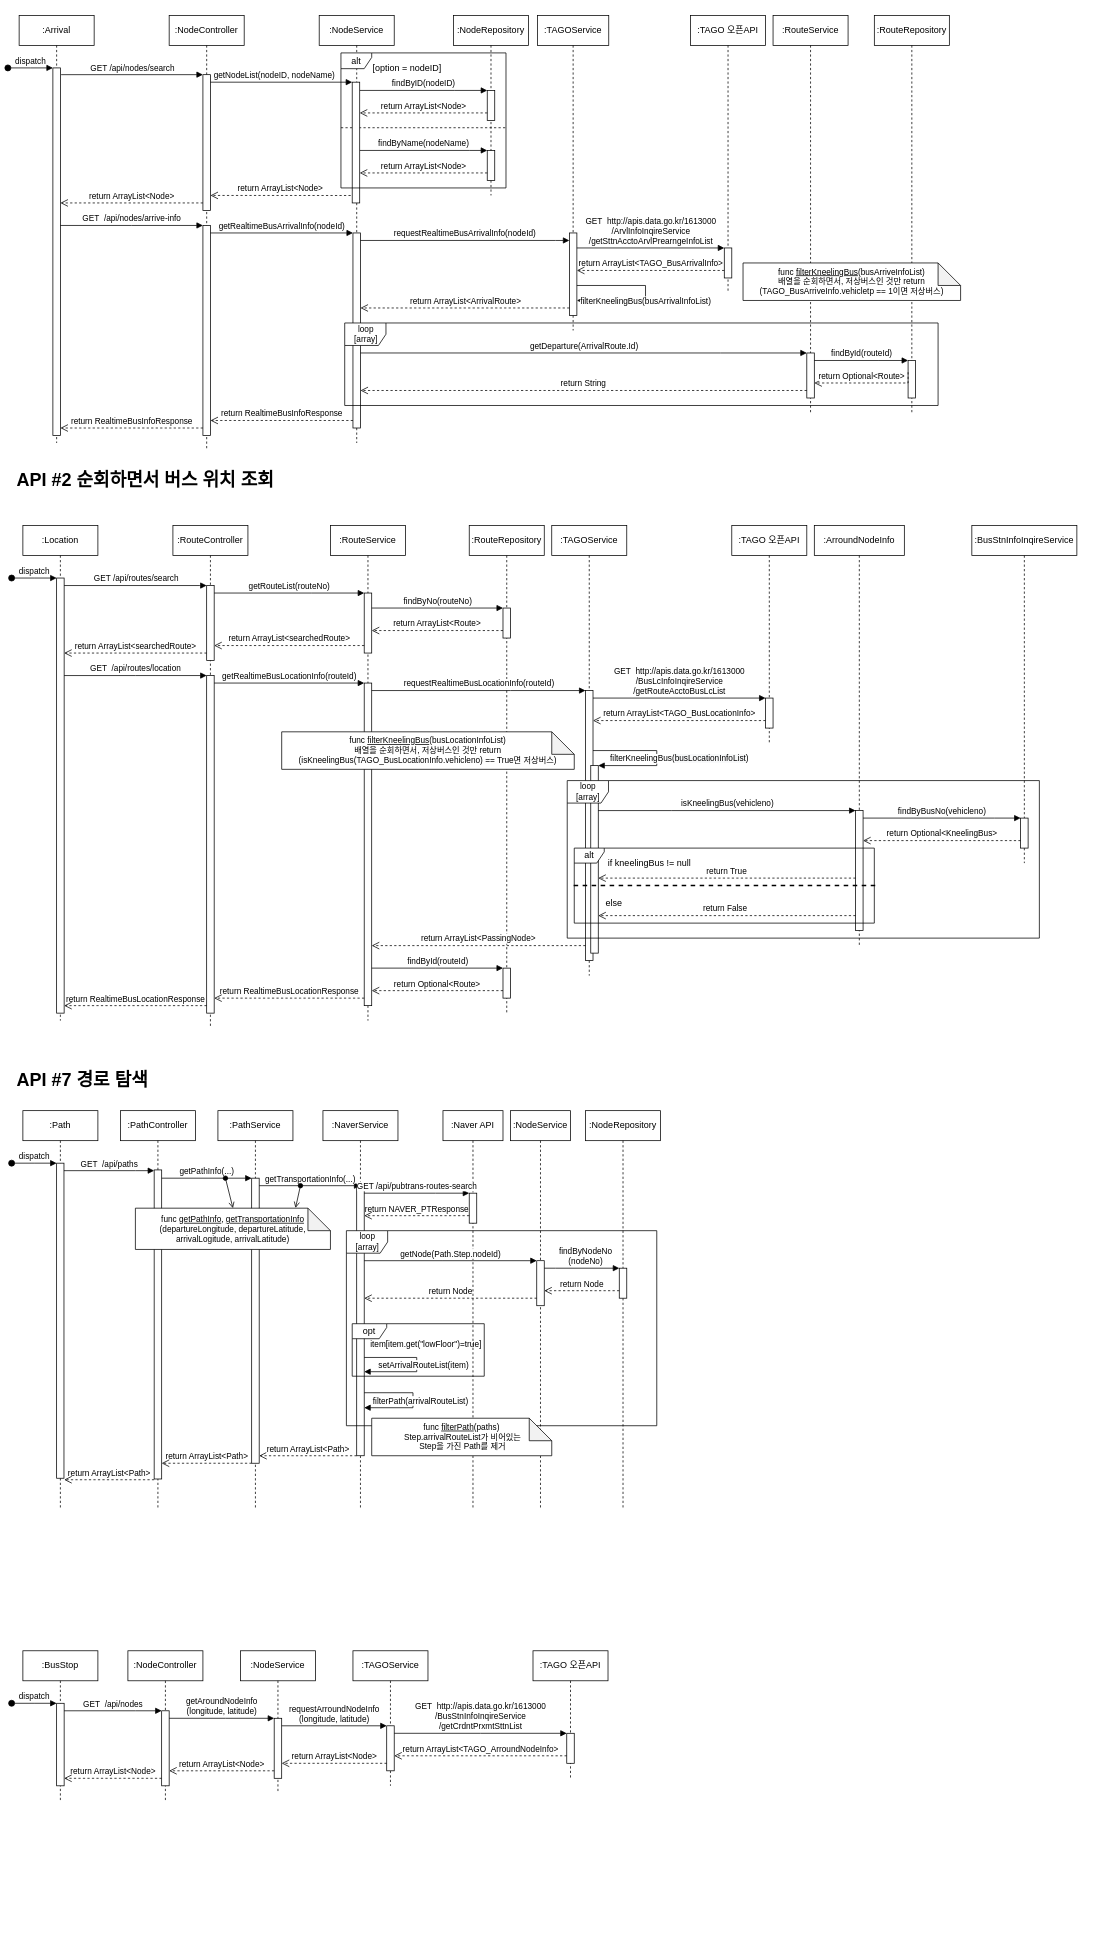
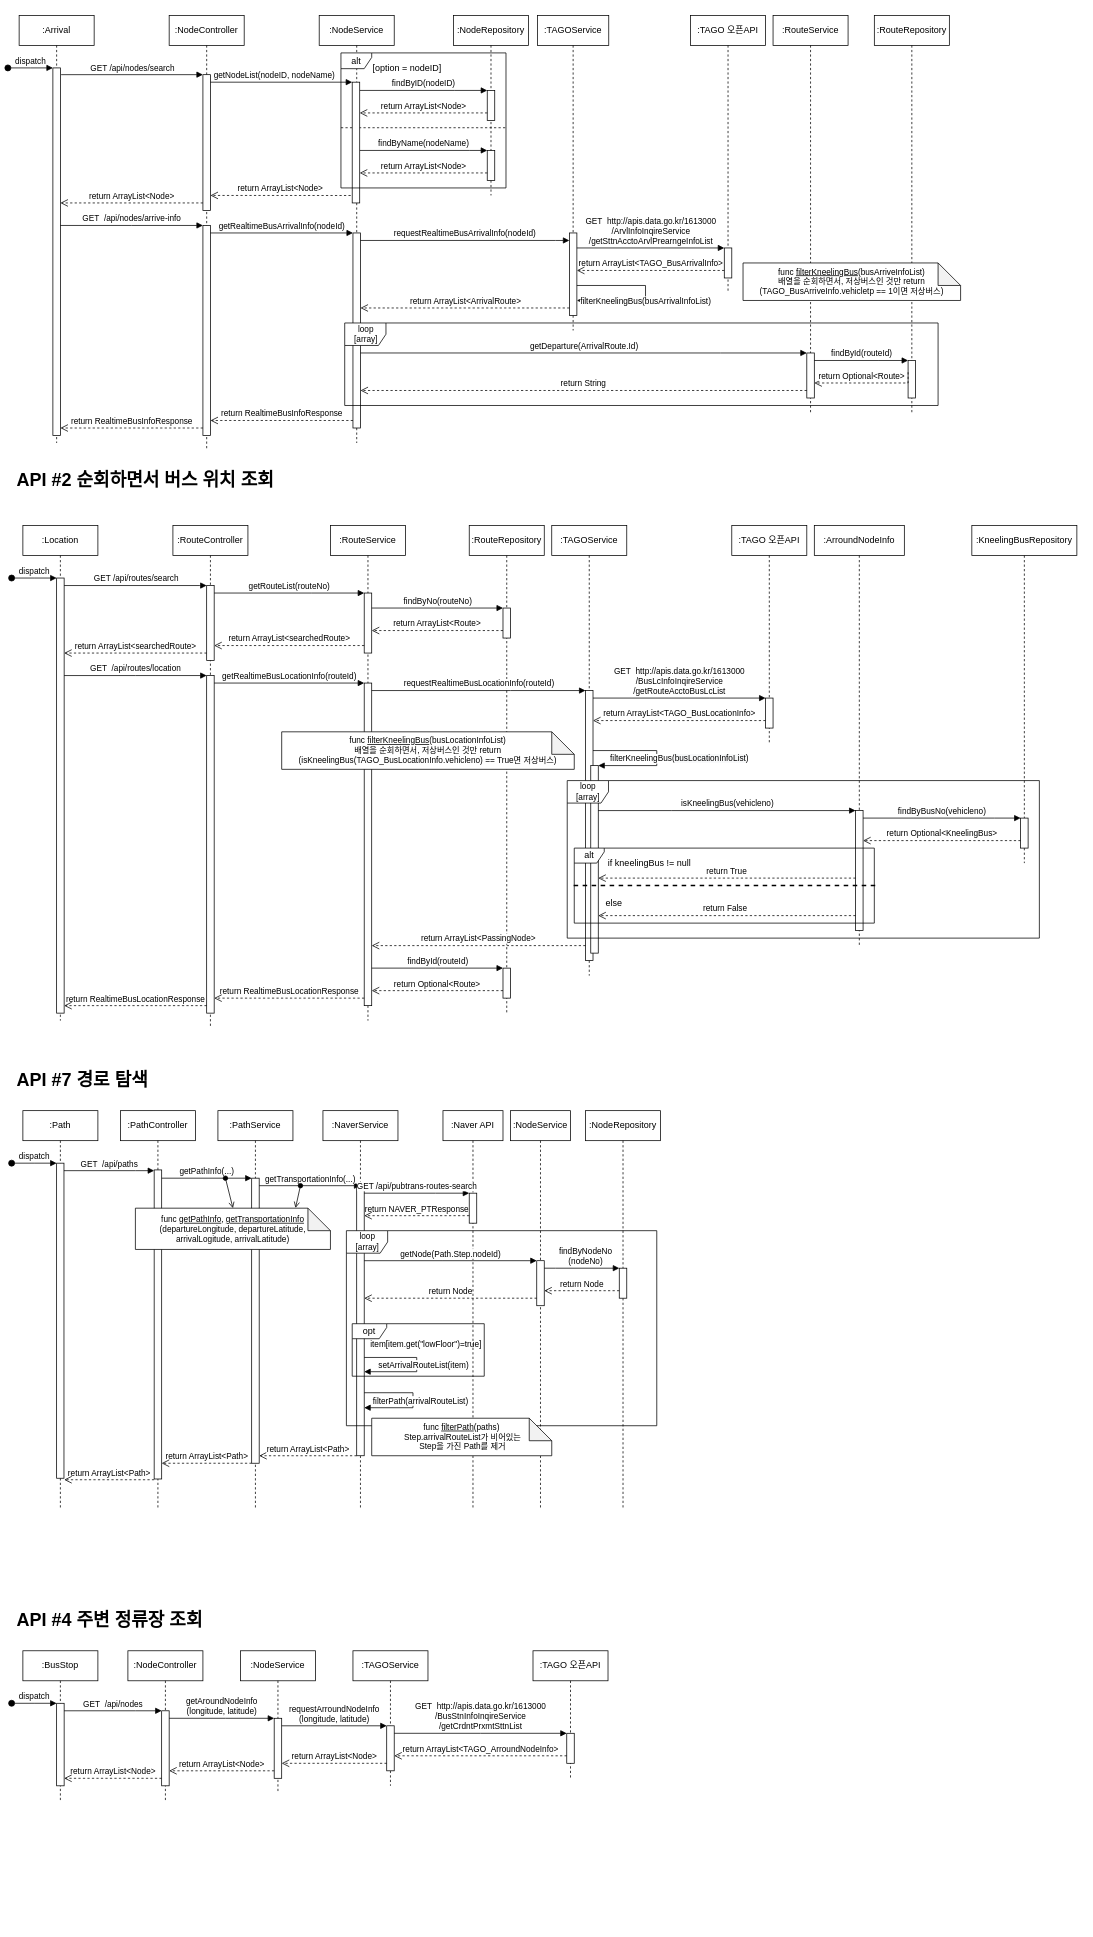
node ":BusStnInfoInqireService": label ":BusStnInfoInqireService" -> ":KneelingBusRepository"
node "API #4 주변 정류장 조회": added
